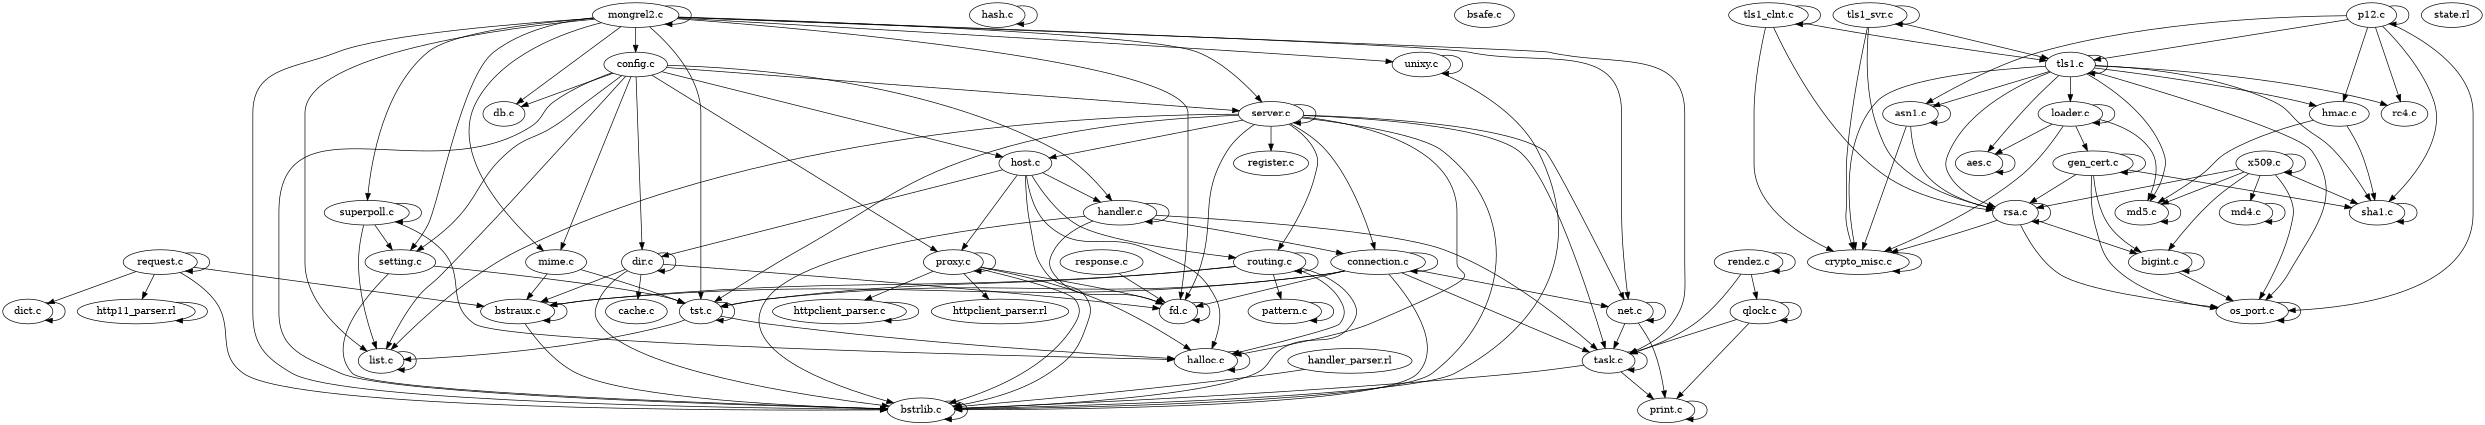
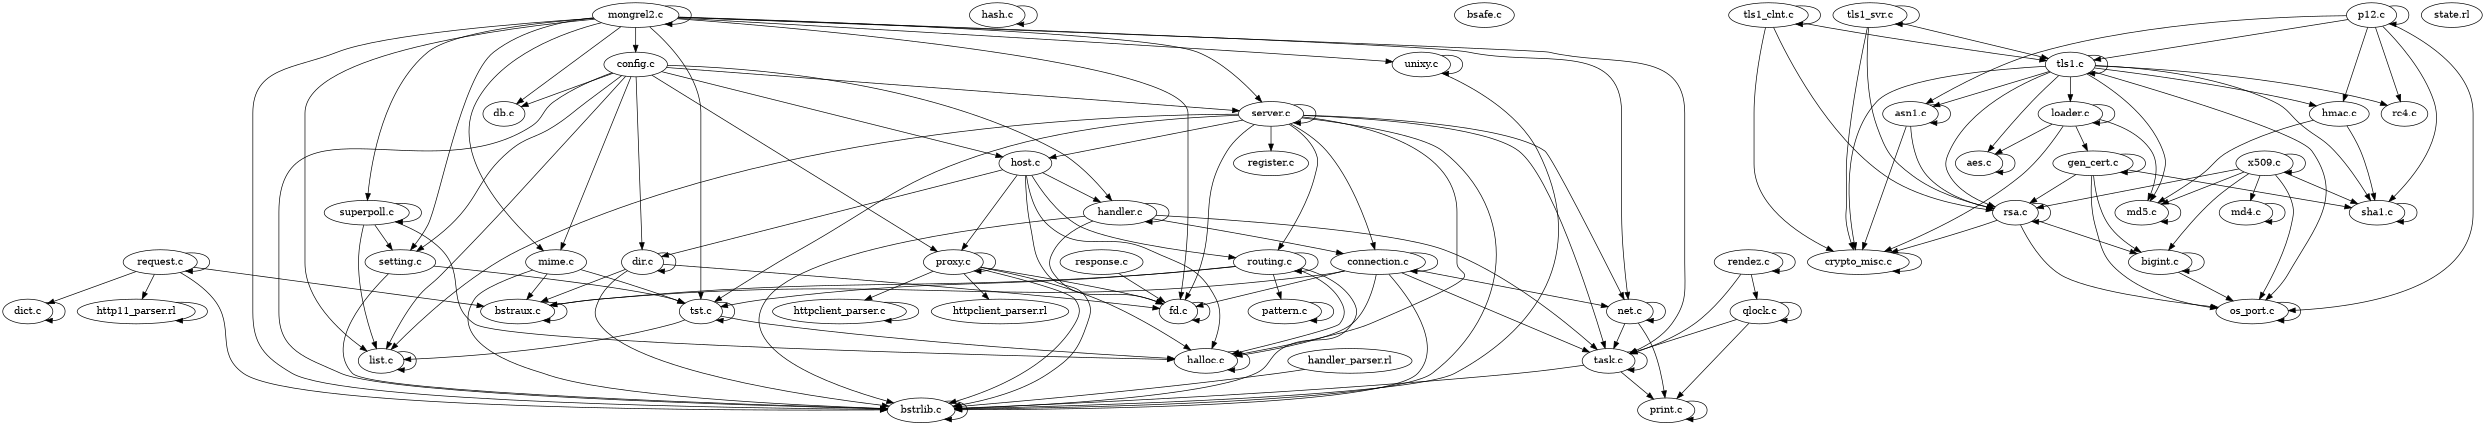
edge "connection.c" -> "tst.c": now "connection.c" -> "halloc.c"
node "cache.c": removed
edge "bstraux.c" -> "bstrlib.c": now "mime.c" -> "bstrlib.c"
